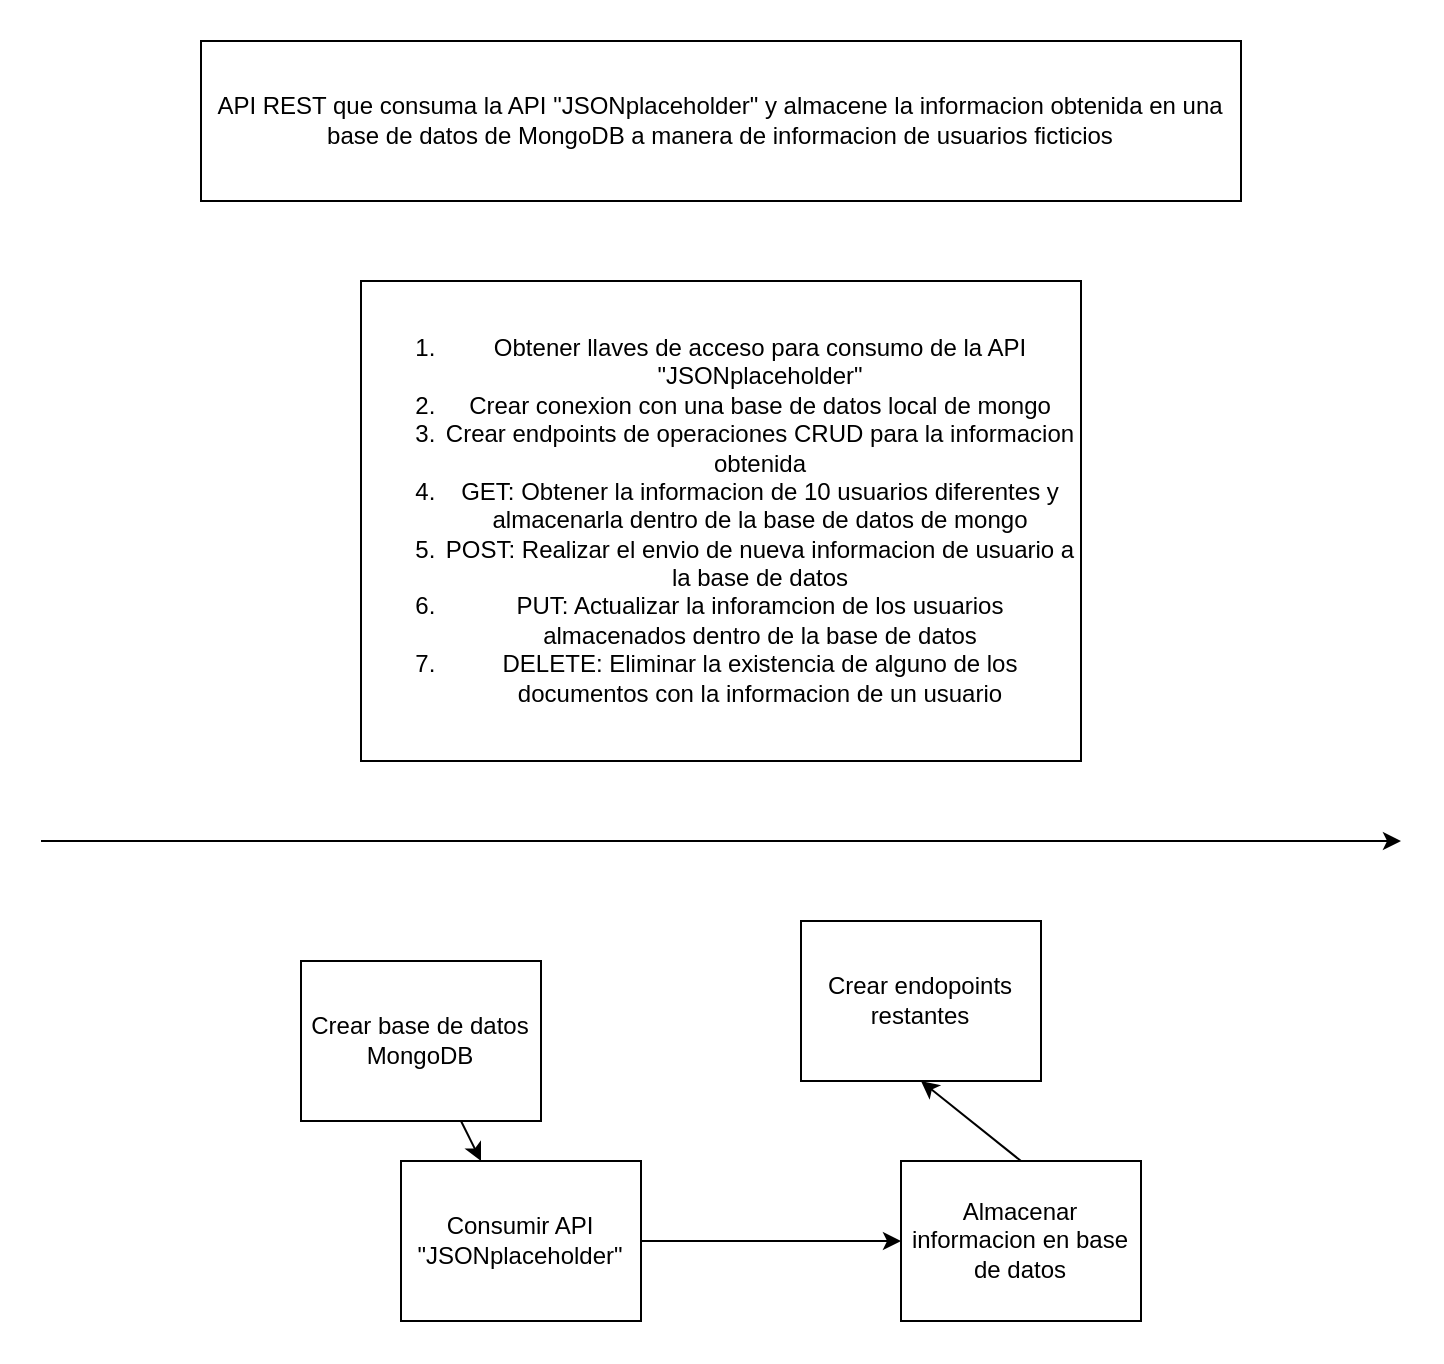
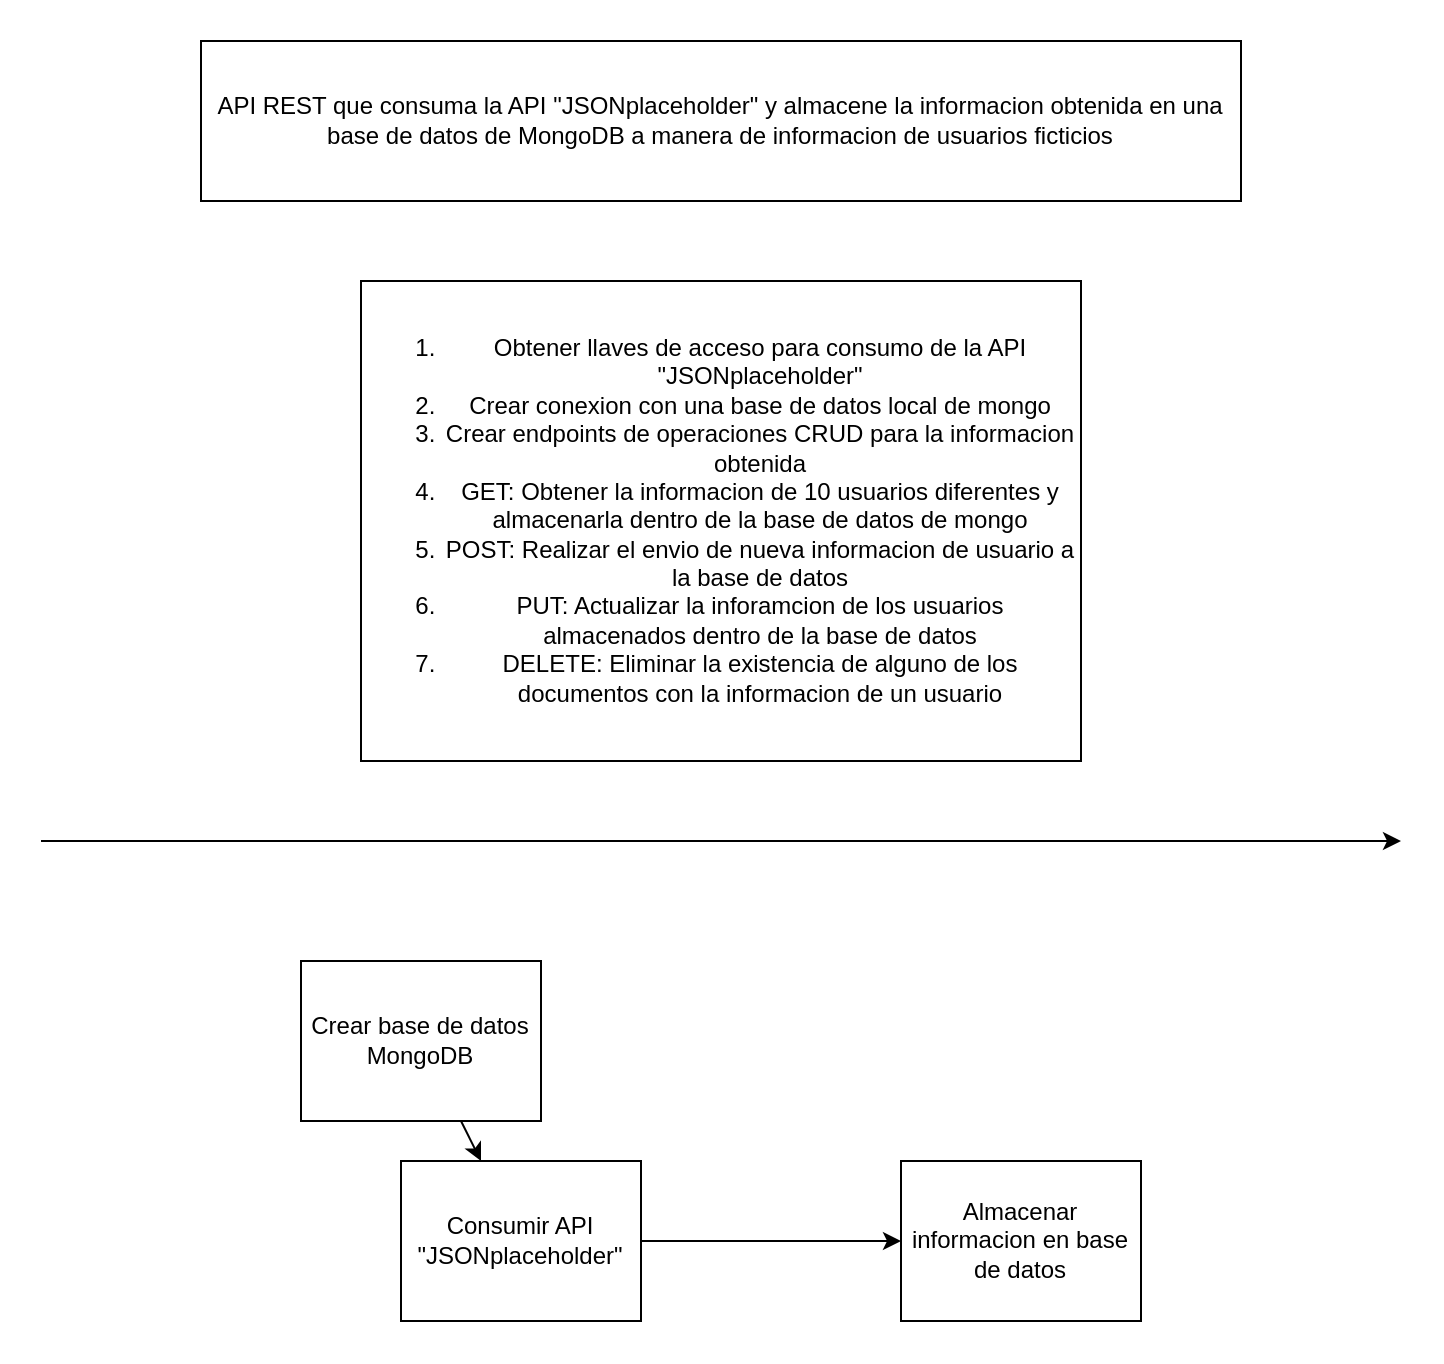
node "Crear endopoints restantes": removed
edge "Almacenar informacion en base de datos" -> "Crear endopoints restantes": removed
